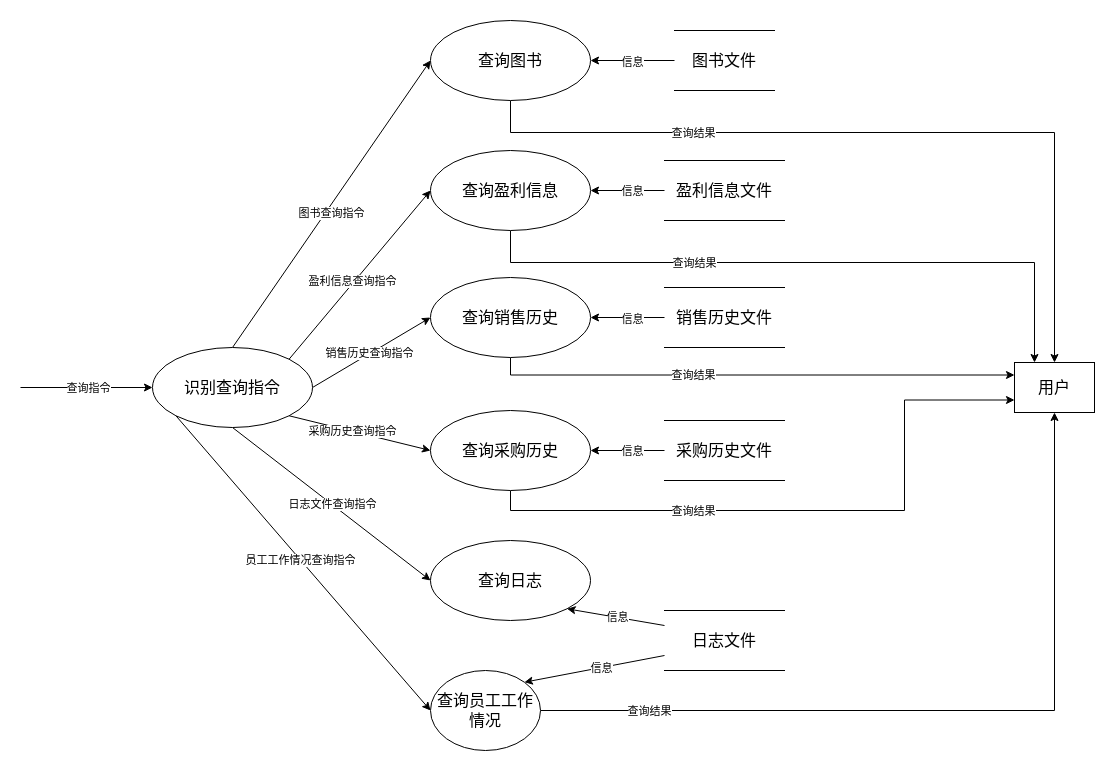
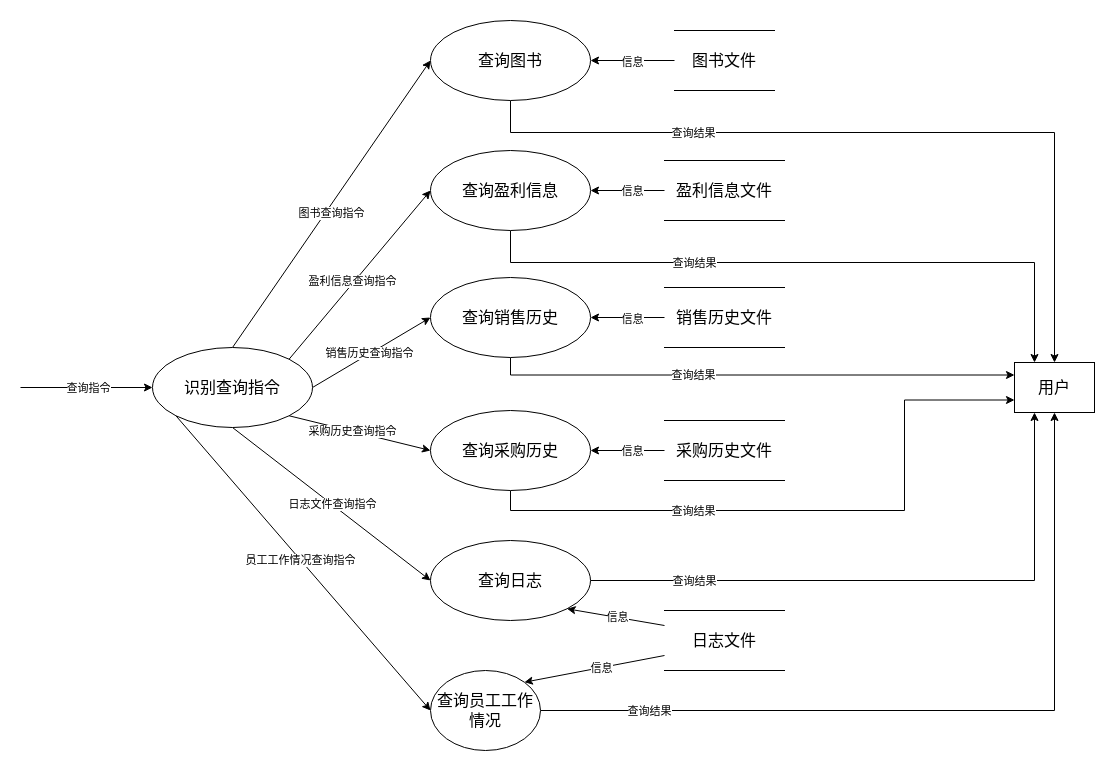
edge "查询日志" -> "用户": added, label "查询结果"
